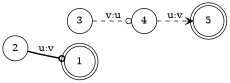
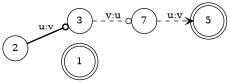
node "4": label "4" -> "7"
edge "2" -> "1": now "2" -> "3"
